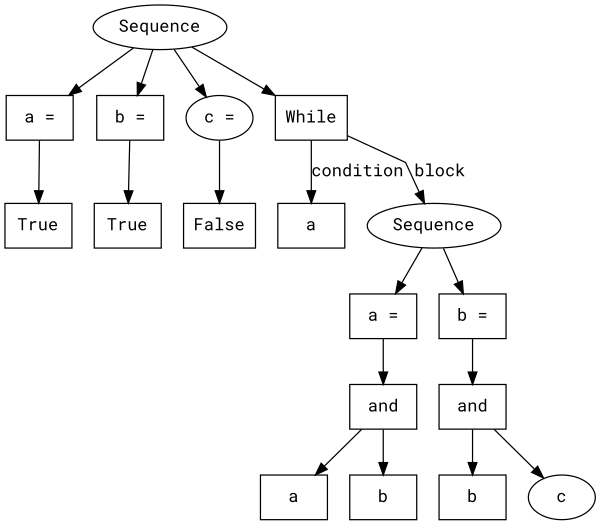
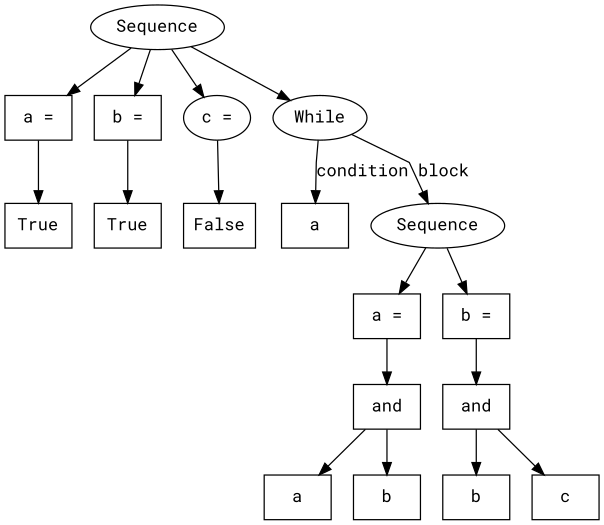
node "While": shape box -> ellipse
node "c": shape ellipse -> box
